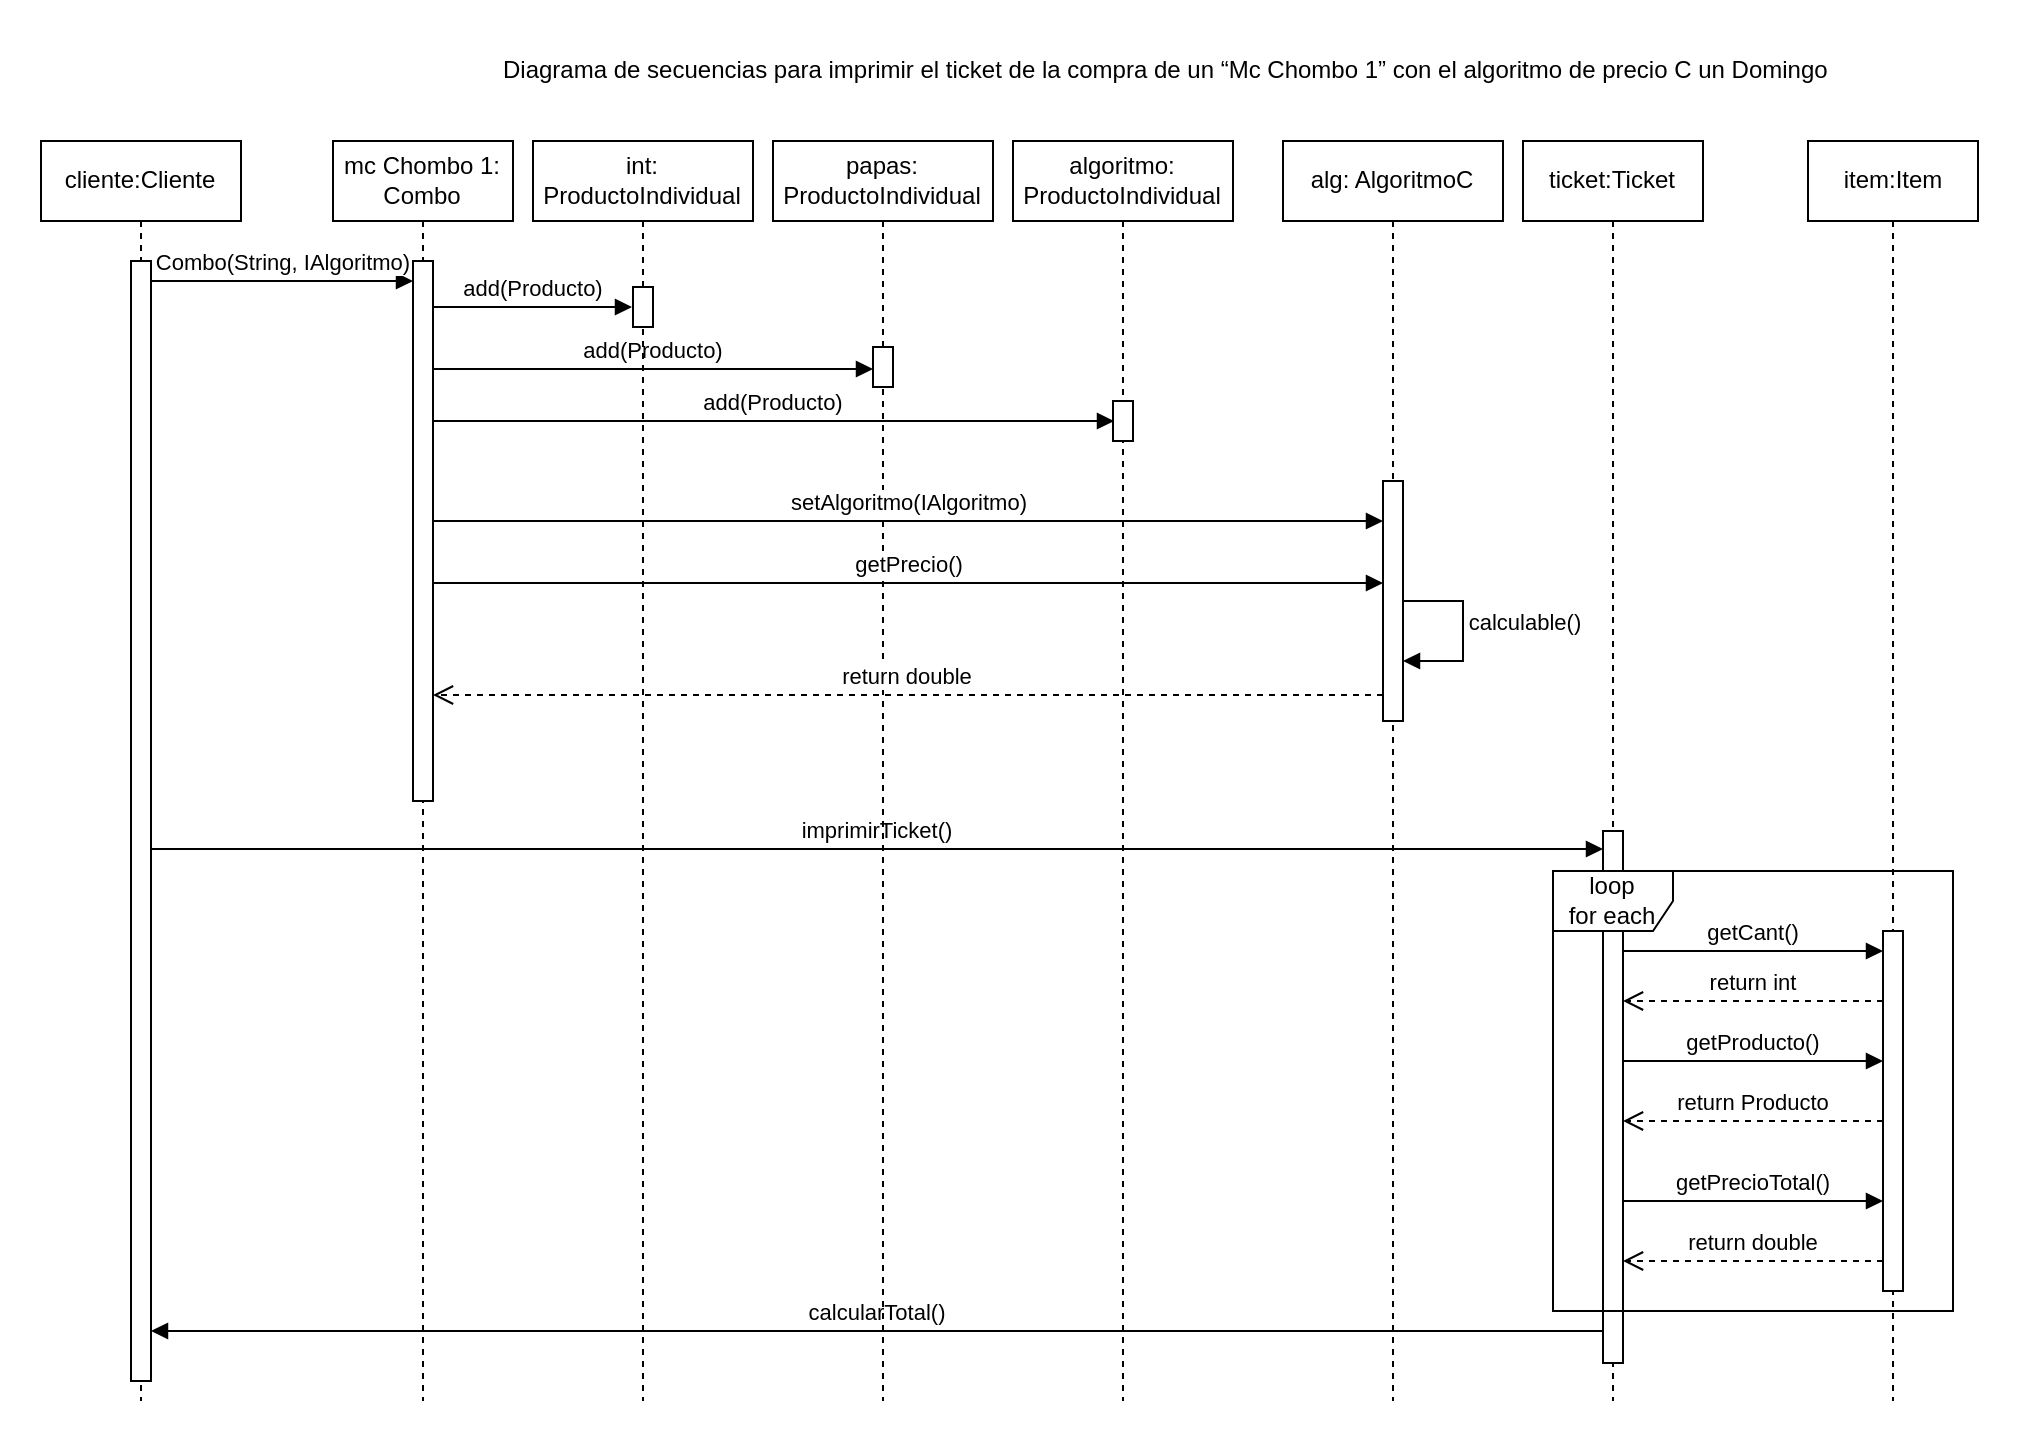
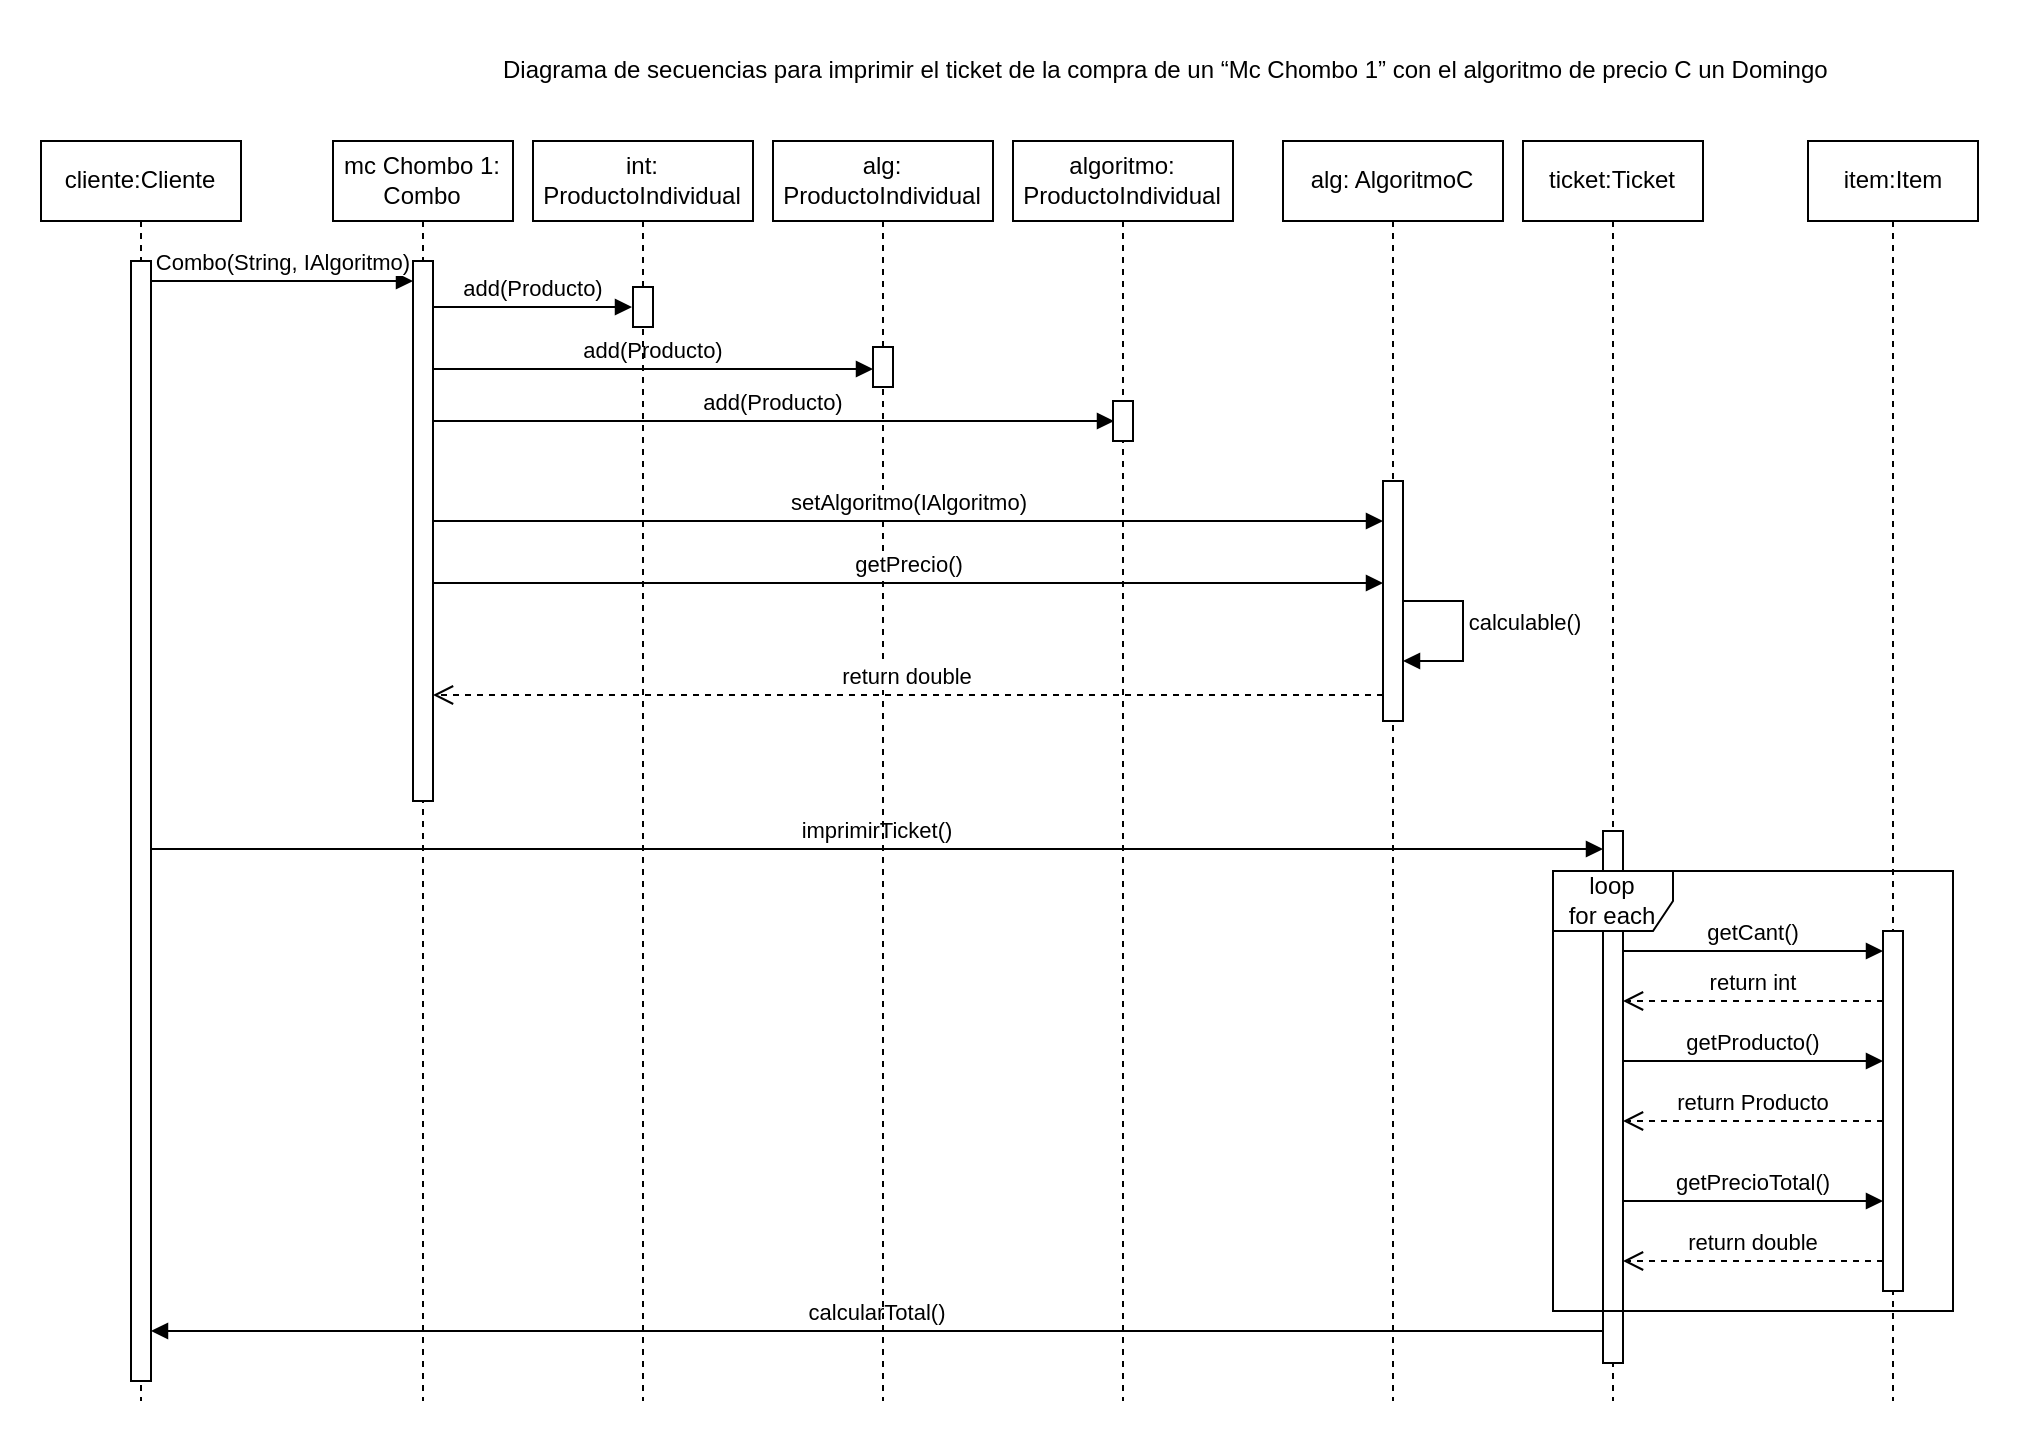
node "papas: ProductoIndividual": label "papas: ProductoIndividual" -> "alg: ProductoIndividual"
